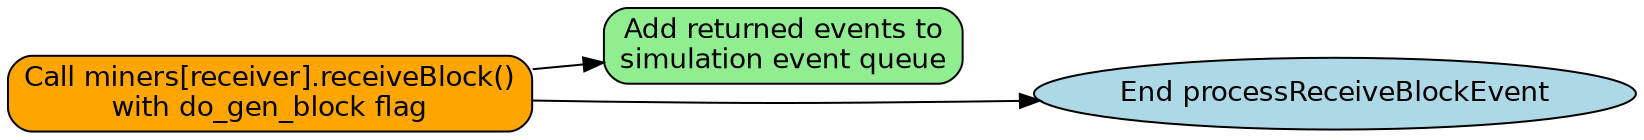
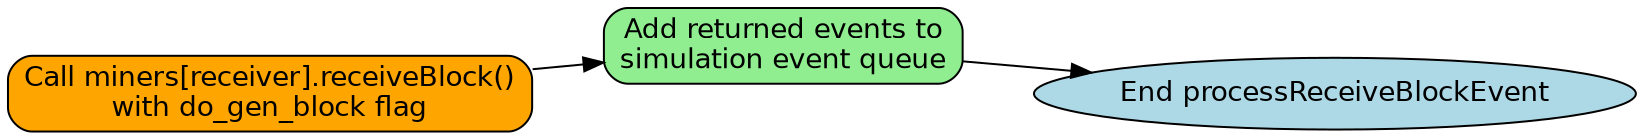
edge "Call miners[receiver].receiveBlock() with do_gen_block flag" -> "End processReceiveBlockEvent": now "Add returned events to simulation event queue" -> "End processReceiveBlockEvent"
